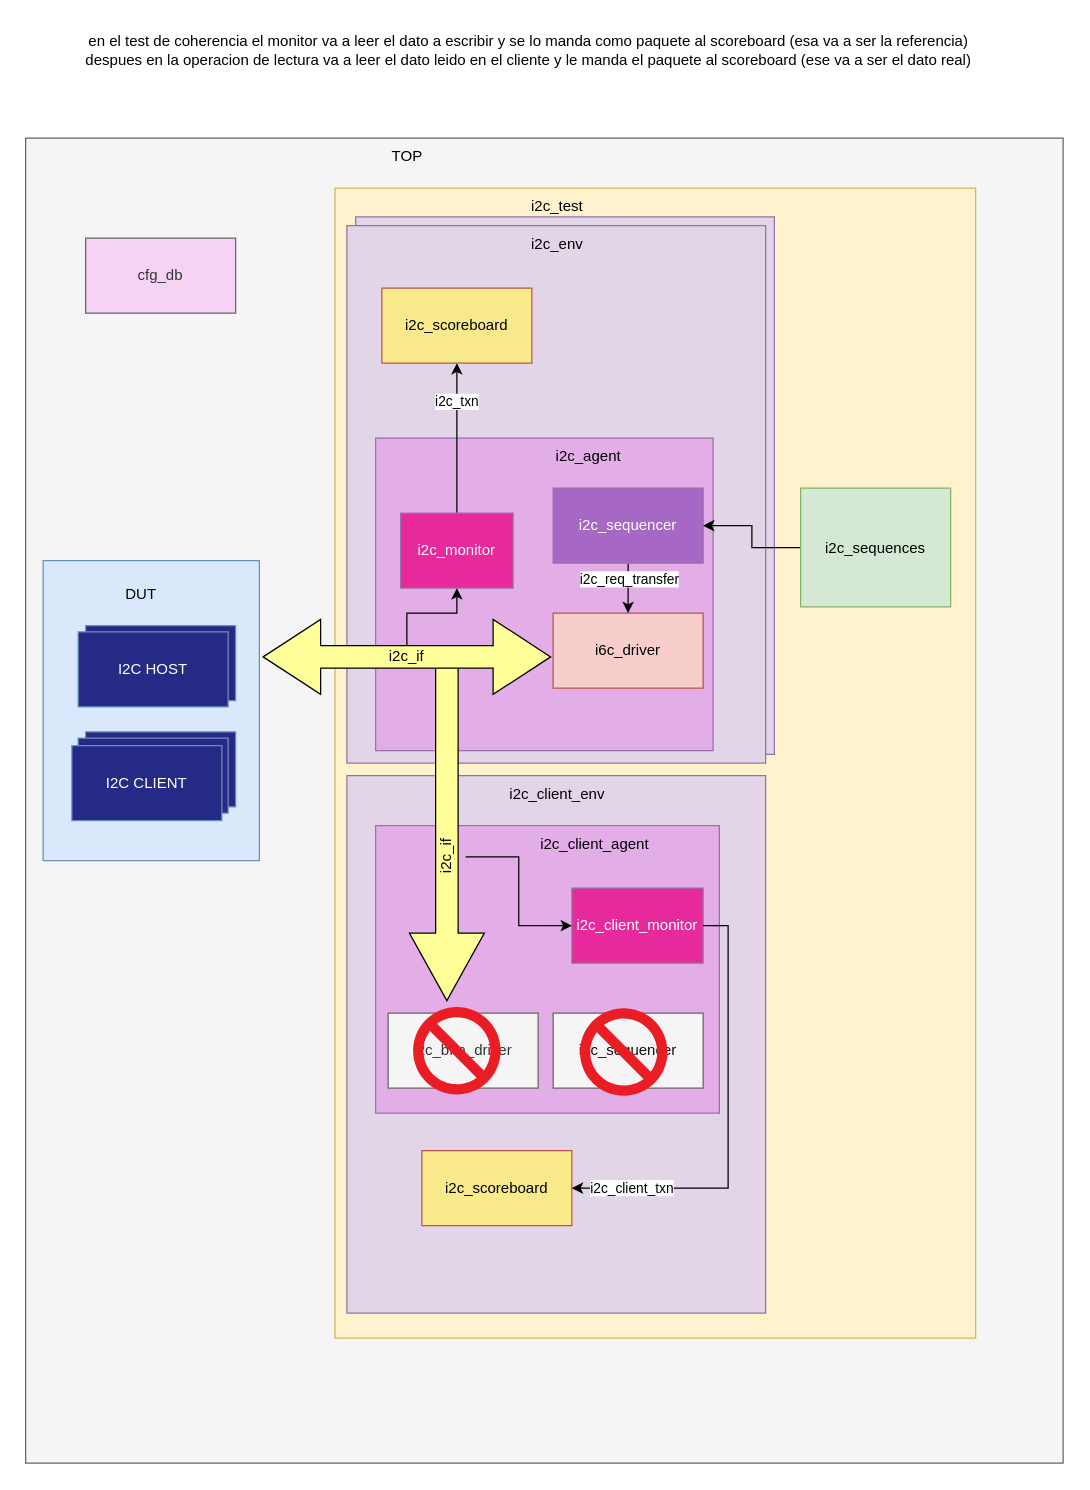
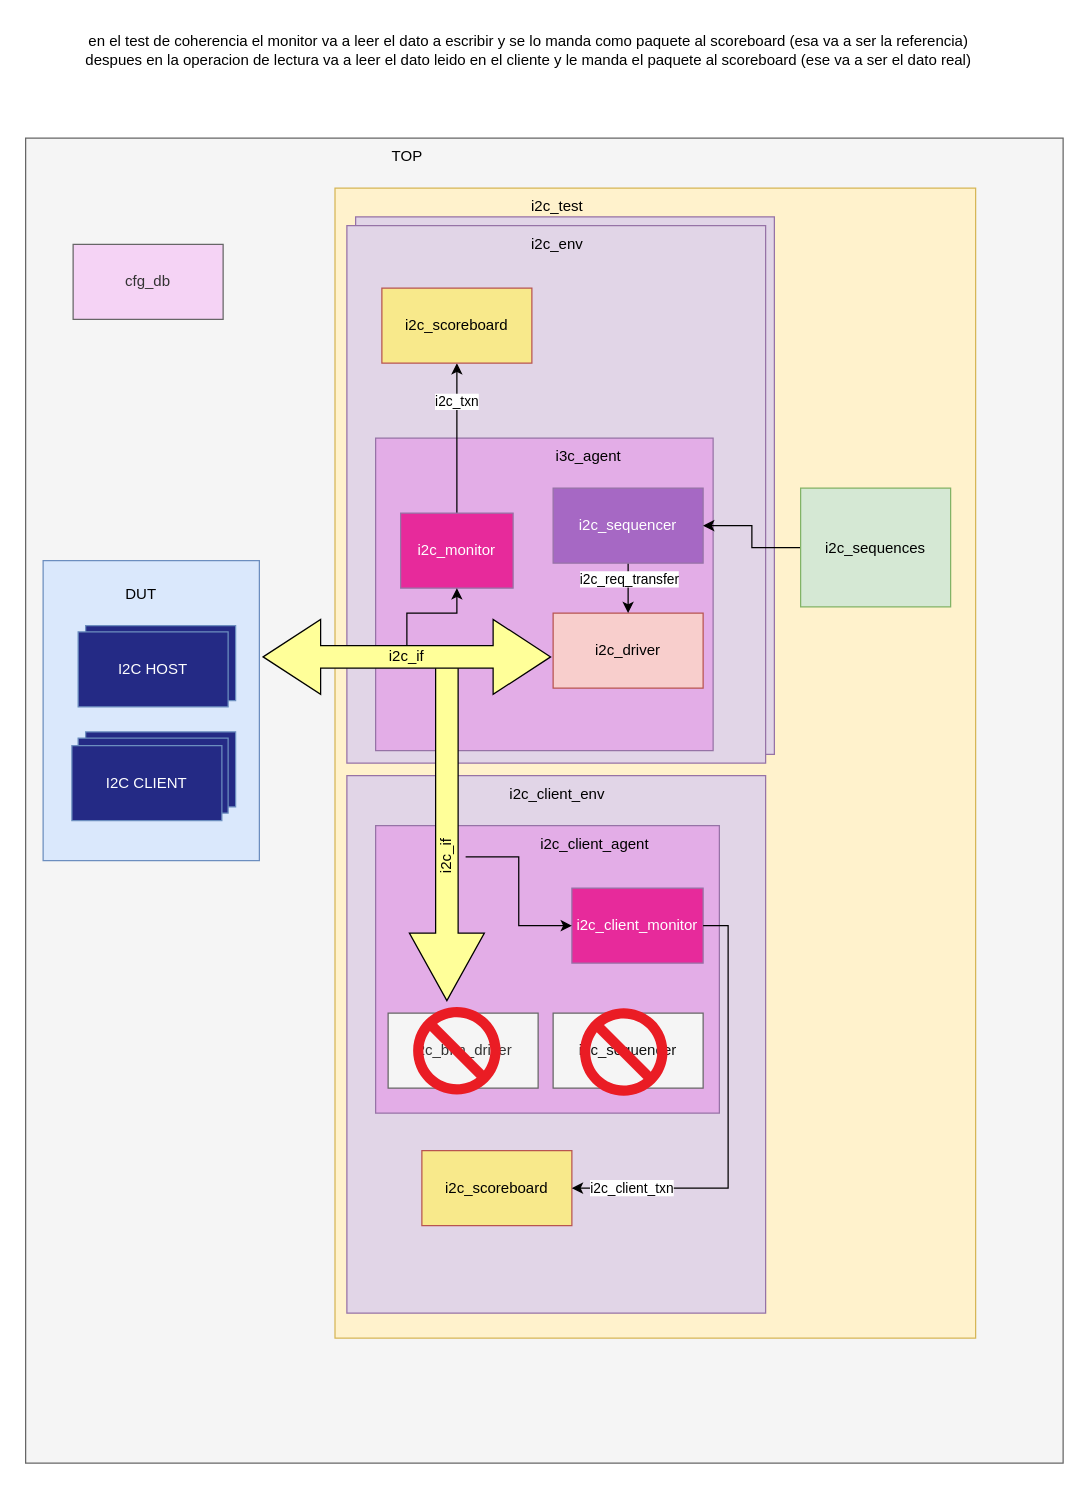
node "cfg_db": moved (161, 276) -> (148, 282)
node "i2c_agent": label "i2c_agent" -> "i3c_agent"
node "i6c_driver": label "i6c_driver" -> "i2c_driver"
